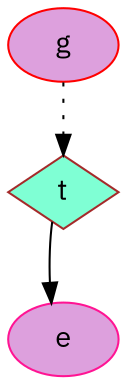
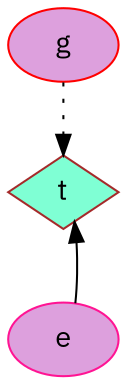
edge "t" -> "e": reversed
